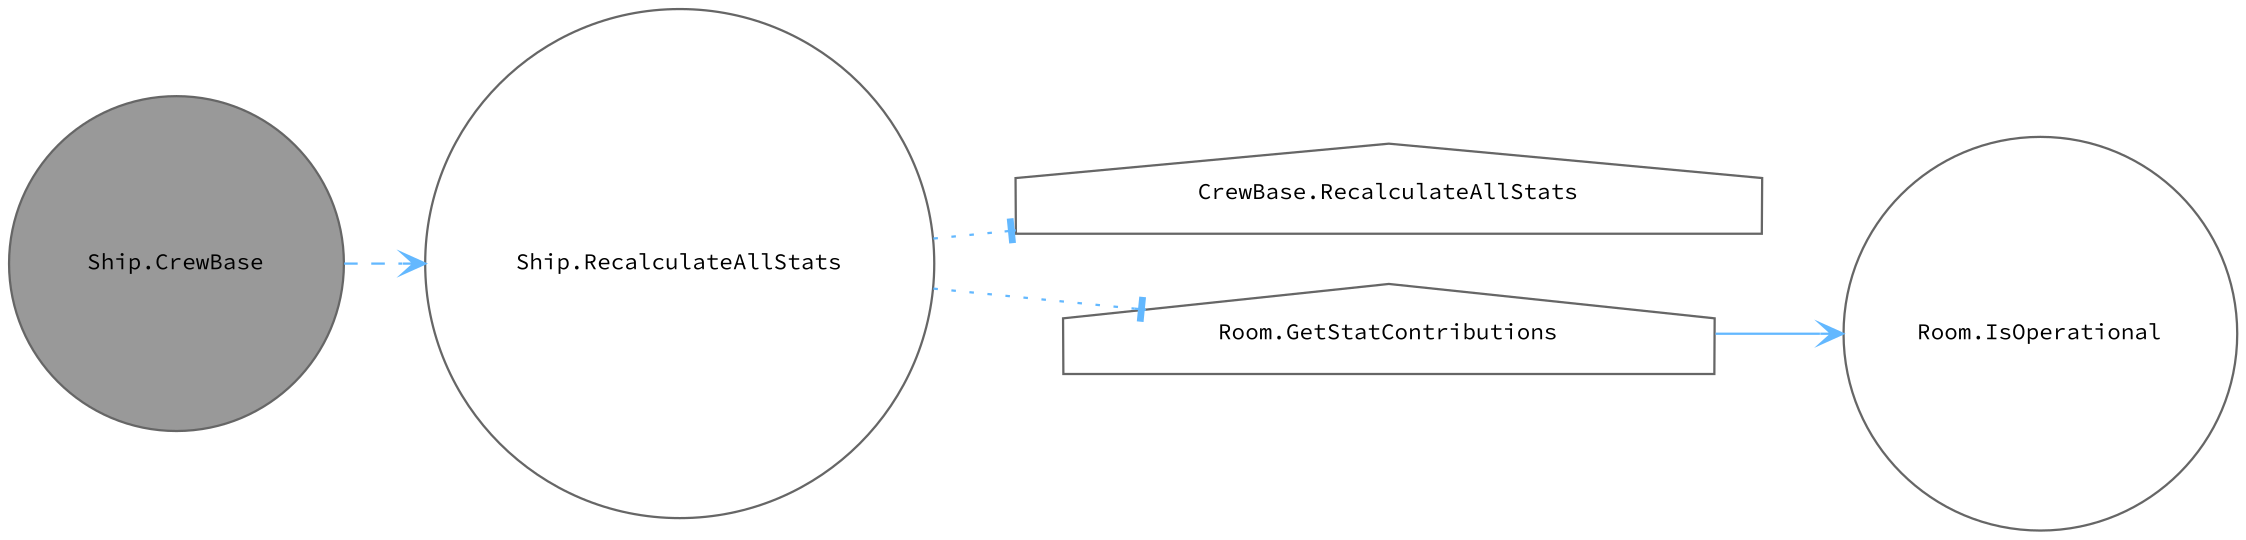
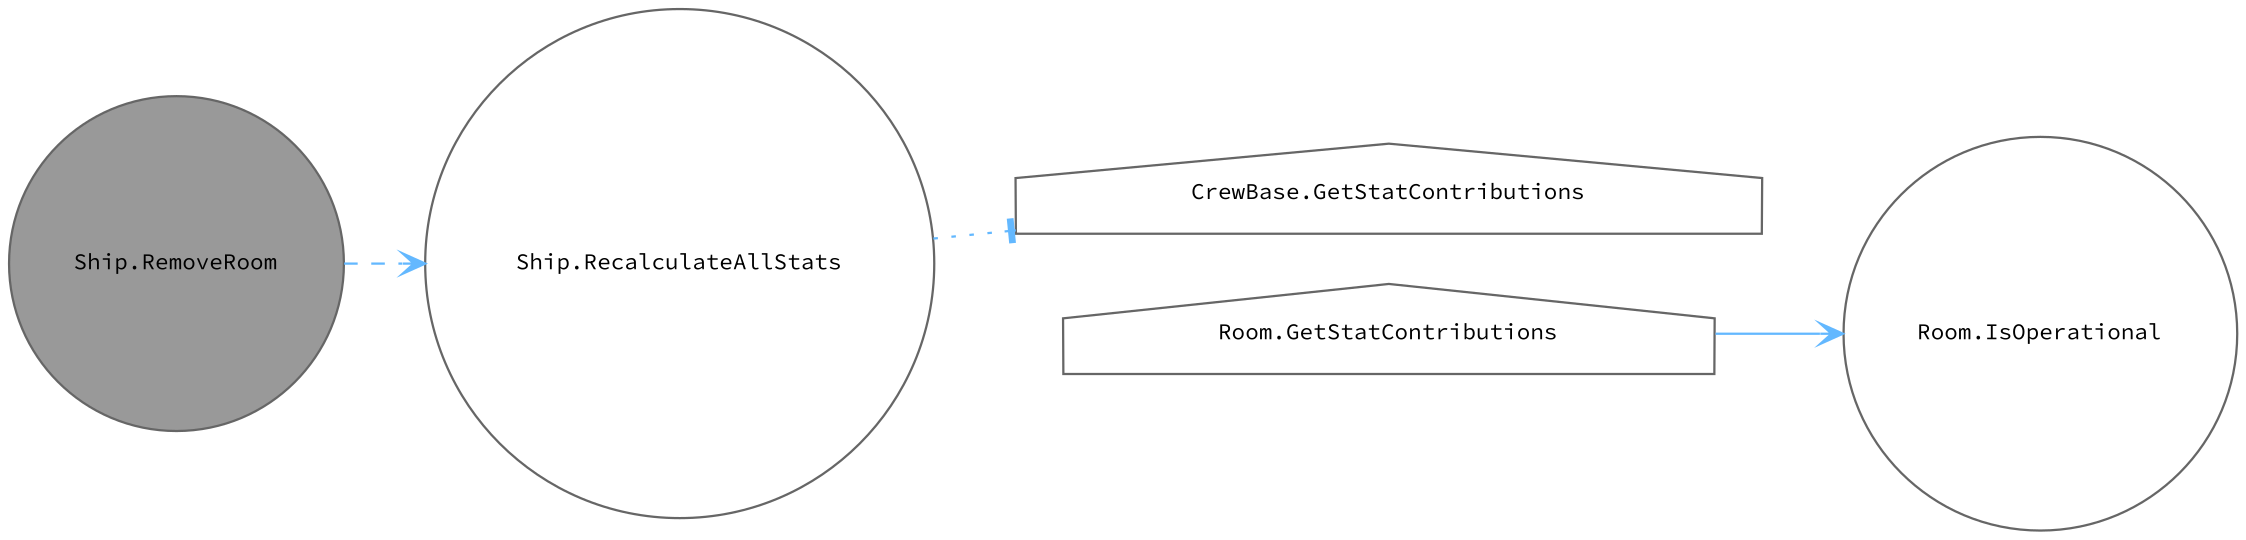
node "CrewBase.RecalculateAllStats": label "CrewBase.RecalculateAllStats" -> "CrewBase.GetStatContributions"
node "Ship.CrewBase": label "Ship.CrewBase" -> "Ship.RemoveRoom"
edge "Ship.RecalculateAllStats" -> "Room.GetStatContributions": removed
